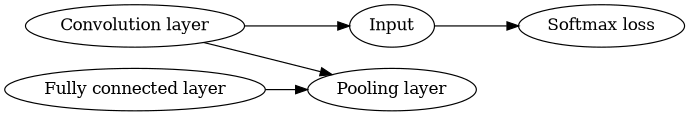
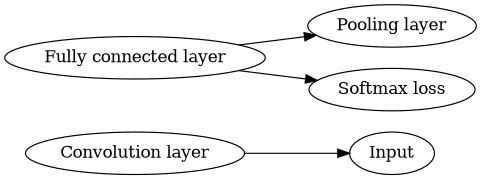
edge "Input" -> "Softmax loss": now "Fully connected layer" -> "Softmax loss"
edge "Convolution layer" -> "Pooling layer": removed
